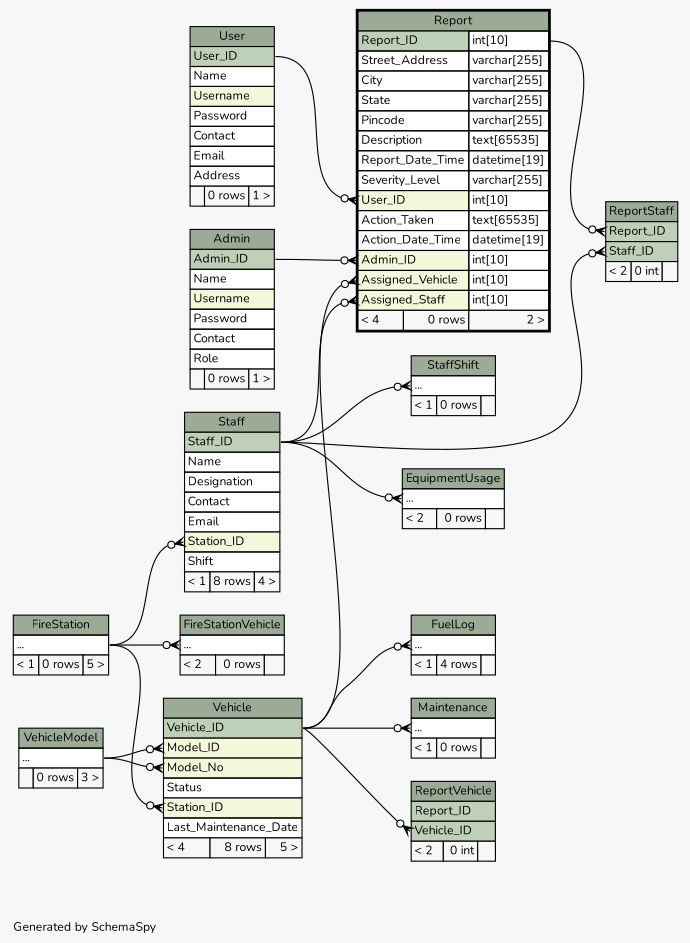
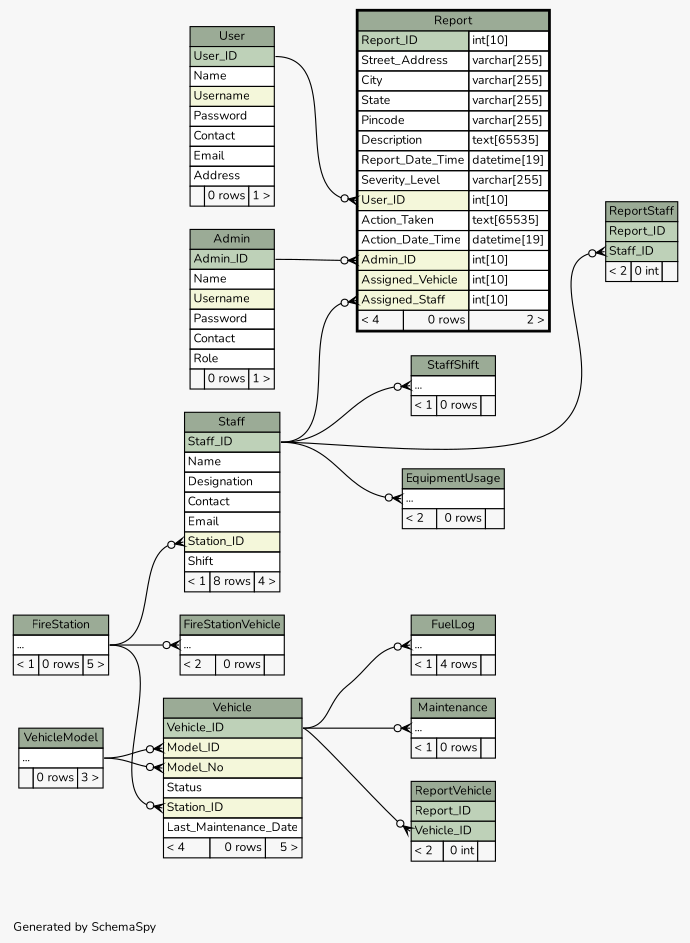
edge "Report" -> "ReportStaff": removed
edge "Vehicle" -> "Report": removed
node "Vehicle": text "8 rows" -> "0 rows"
